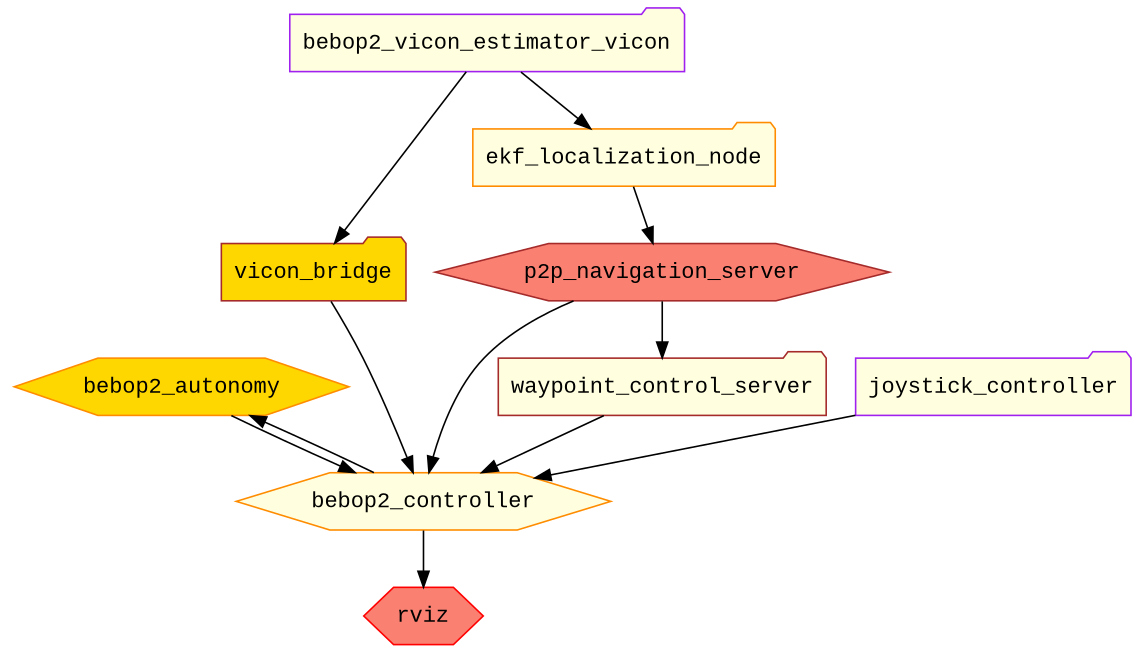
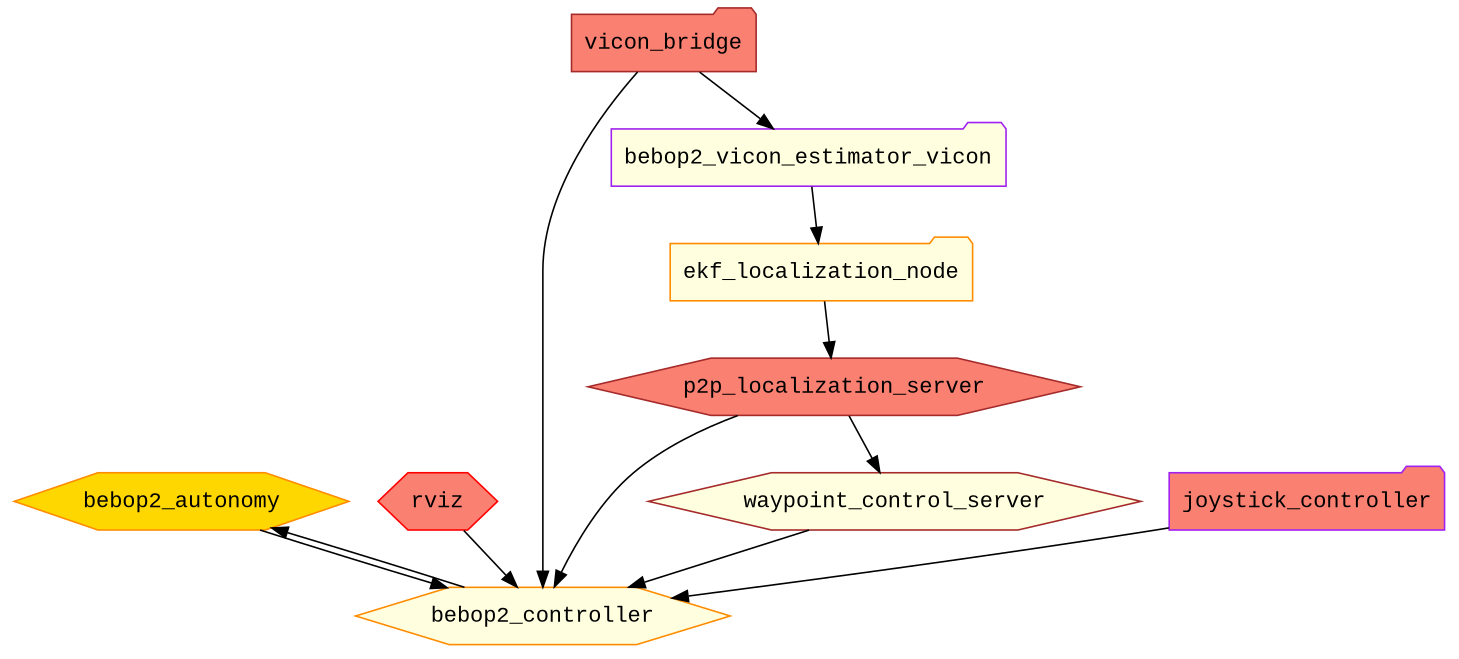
edge "bebop2_vicon_estimator_vicon" -> "vicon_bridge": reversed
node "vicon_bridge": fillcolor gold -> salmon
node "p2p_navigation_server": label "p2p_navigation_server" -> "p2p_localization_server"
node "waypoint_control_server": shape folder -> hexagon
node "joystick_controller": fillcolor lightyellow -> salmon
edge "bebop2_controller" -> "rviz": reversed
